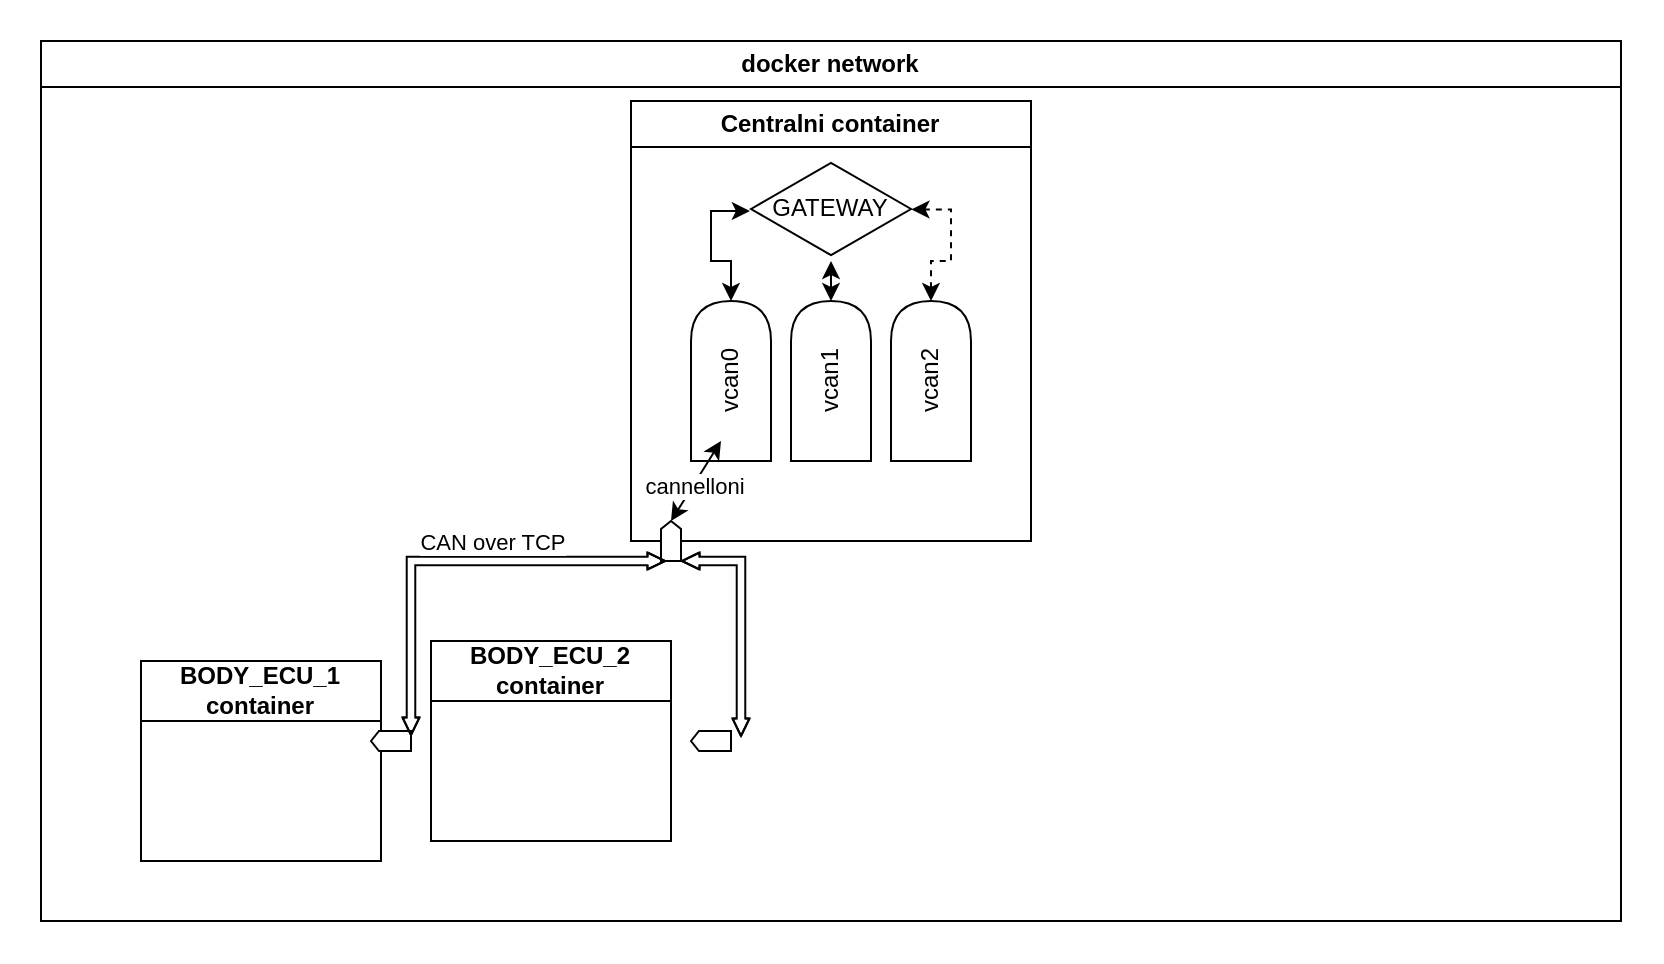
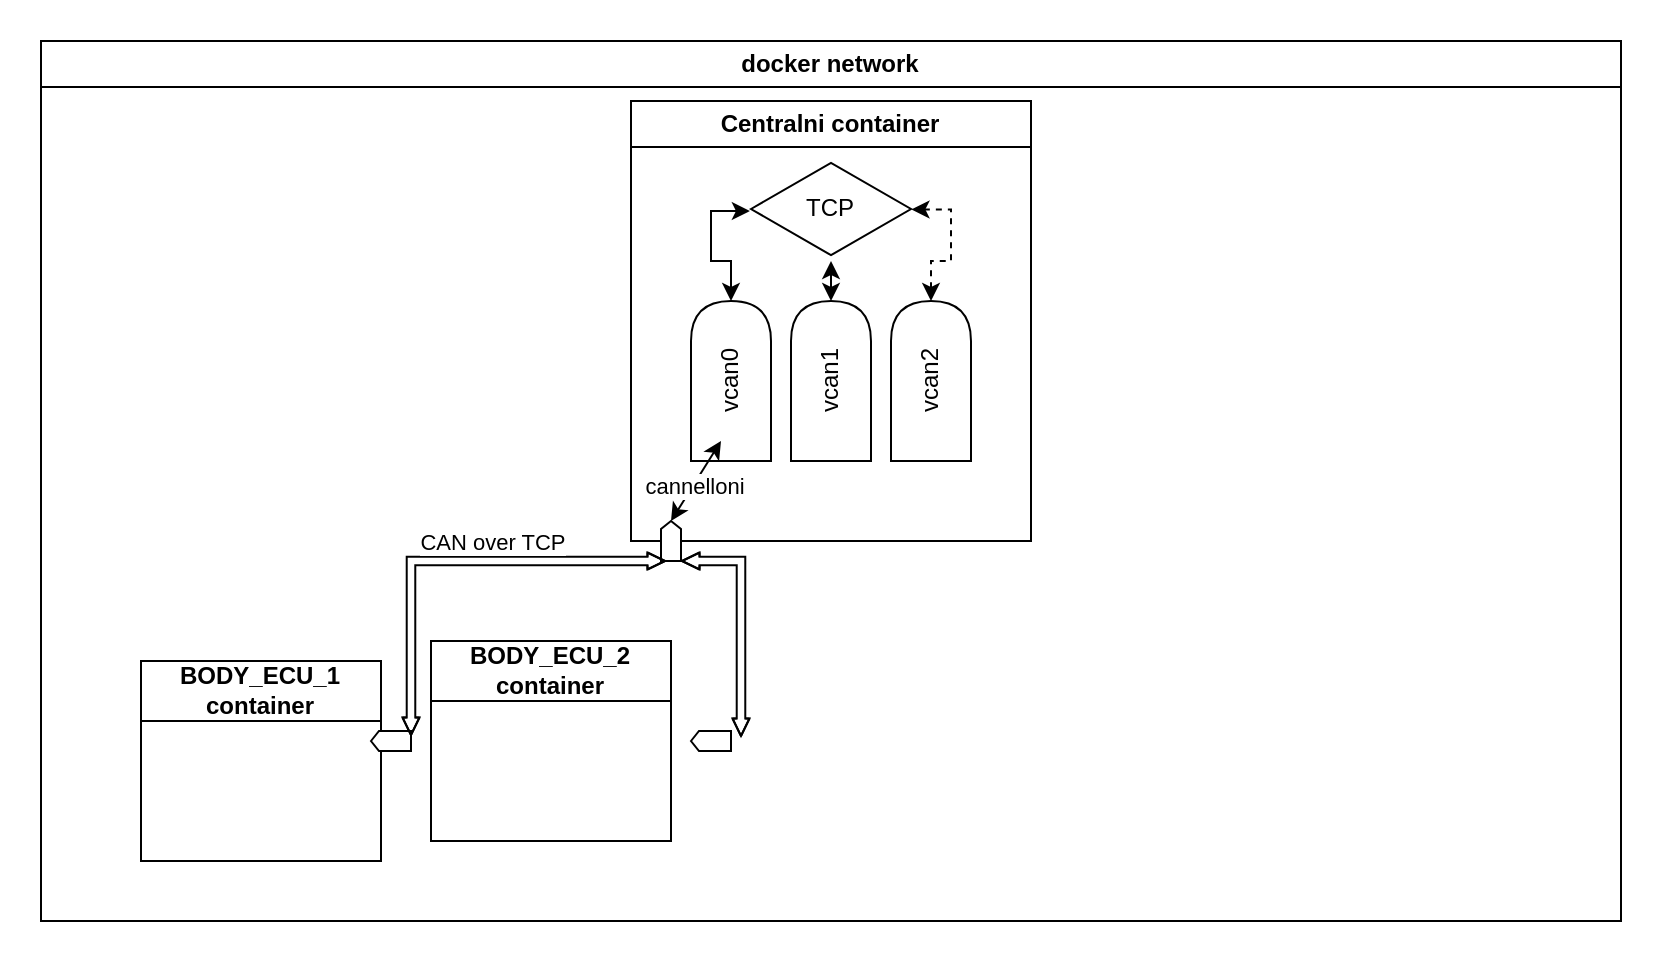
node "GATEWAY": label "GATEWAY" -> "TCP"
